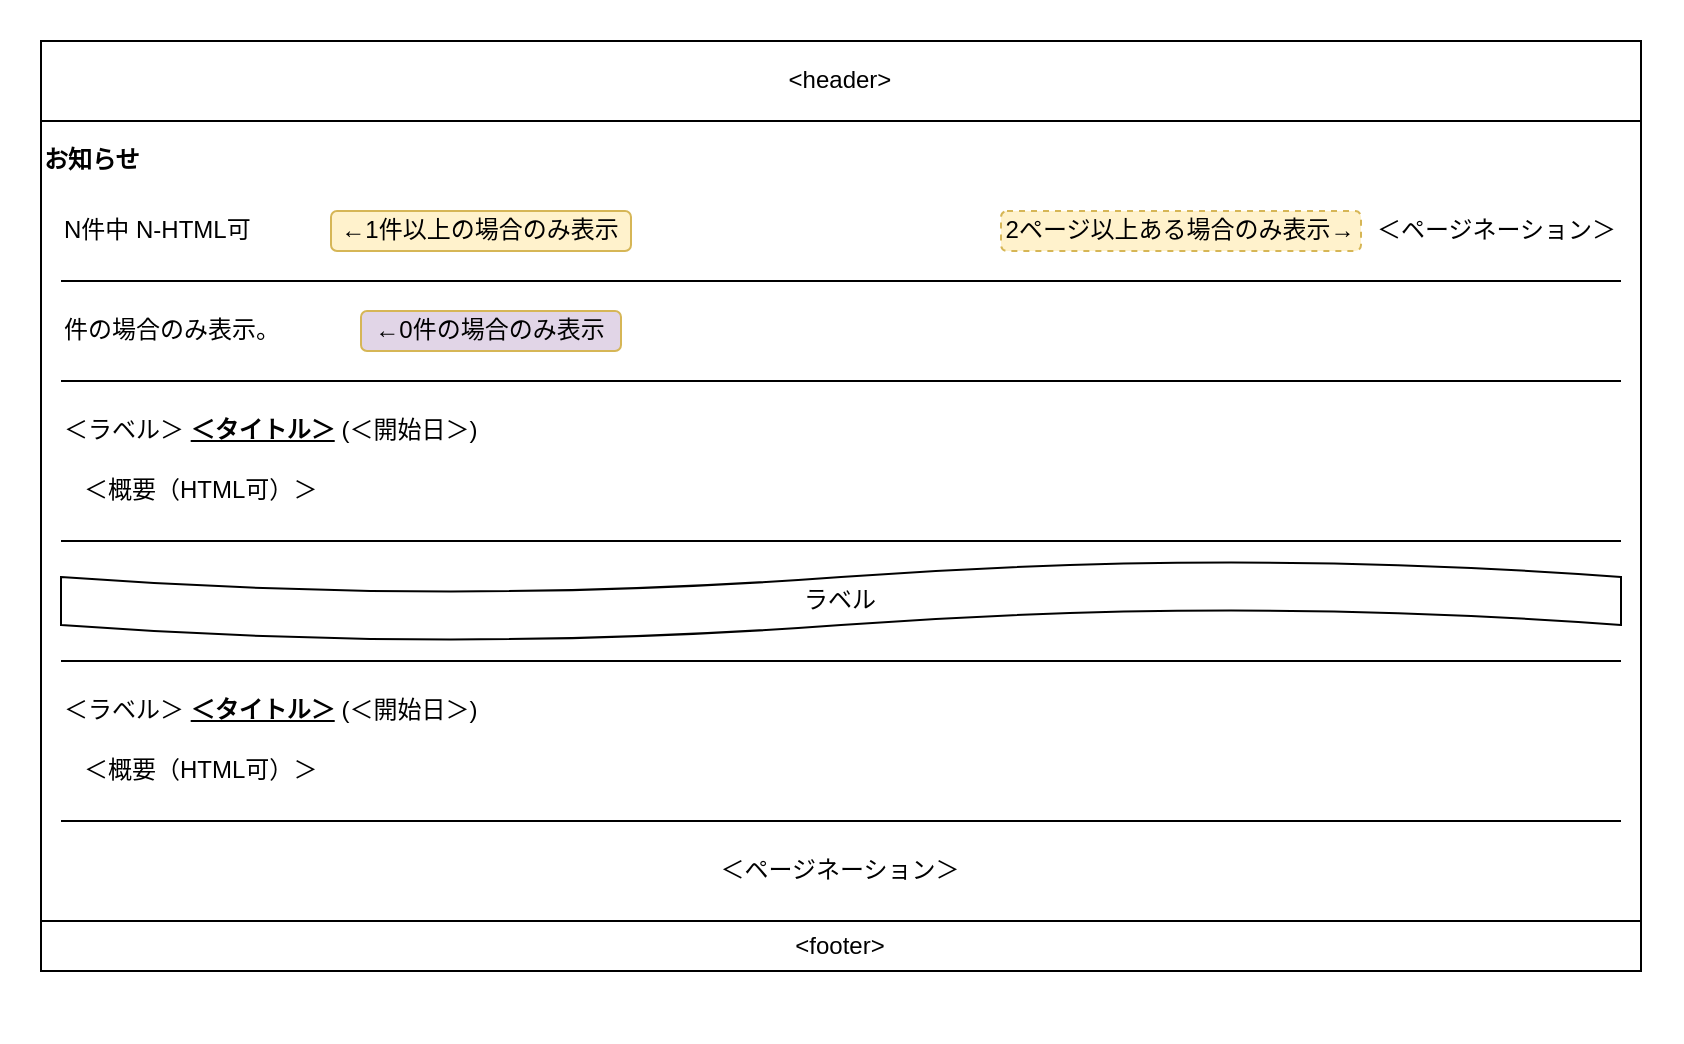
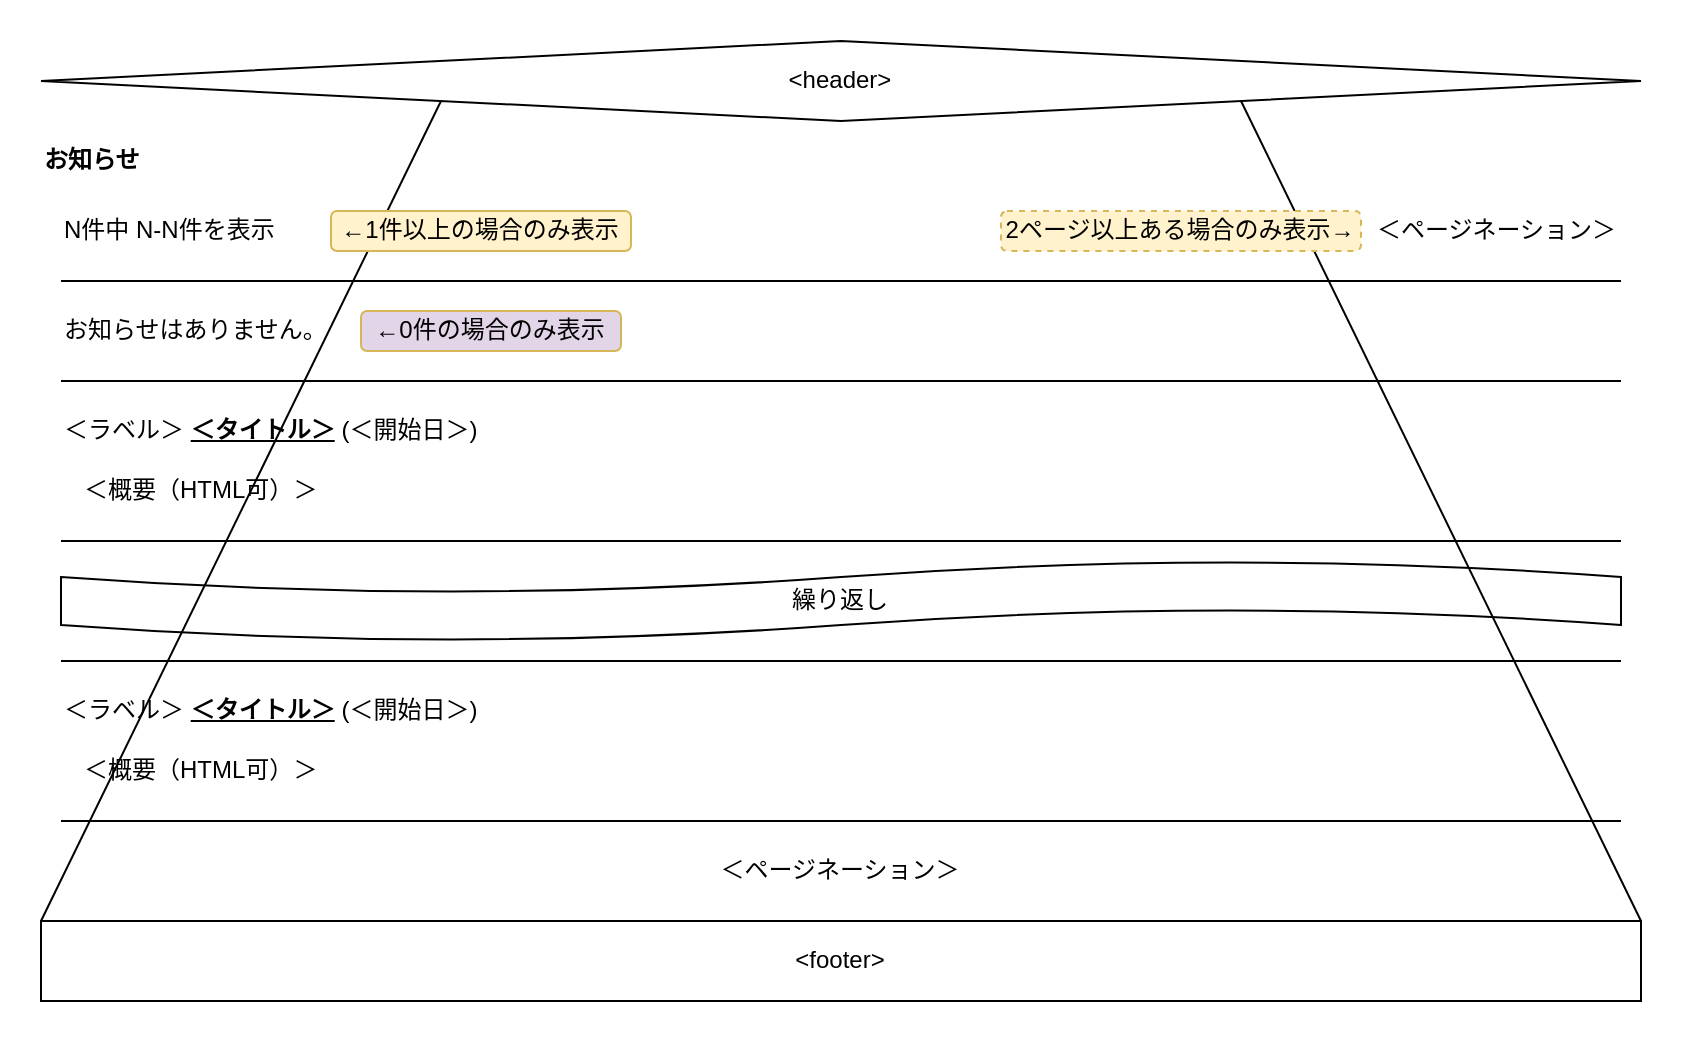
node "<header>": shape rectangle -> diamond
node "N件中 N-HTML可": label "N件中 N-HTML可" -> "N件中 N-N件を表示"
node "件の場合のみ表示。": label "件の場合のみ表示。" -> "お知らせはありません。"
node "ラベル": label "ラベル" -> "繰り返し"
node "<footer>": size 1600x50 -> 1600x80
